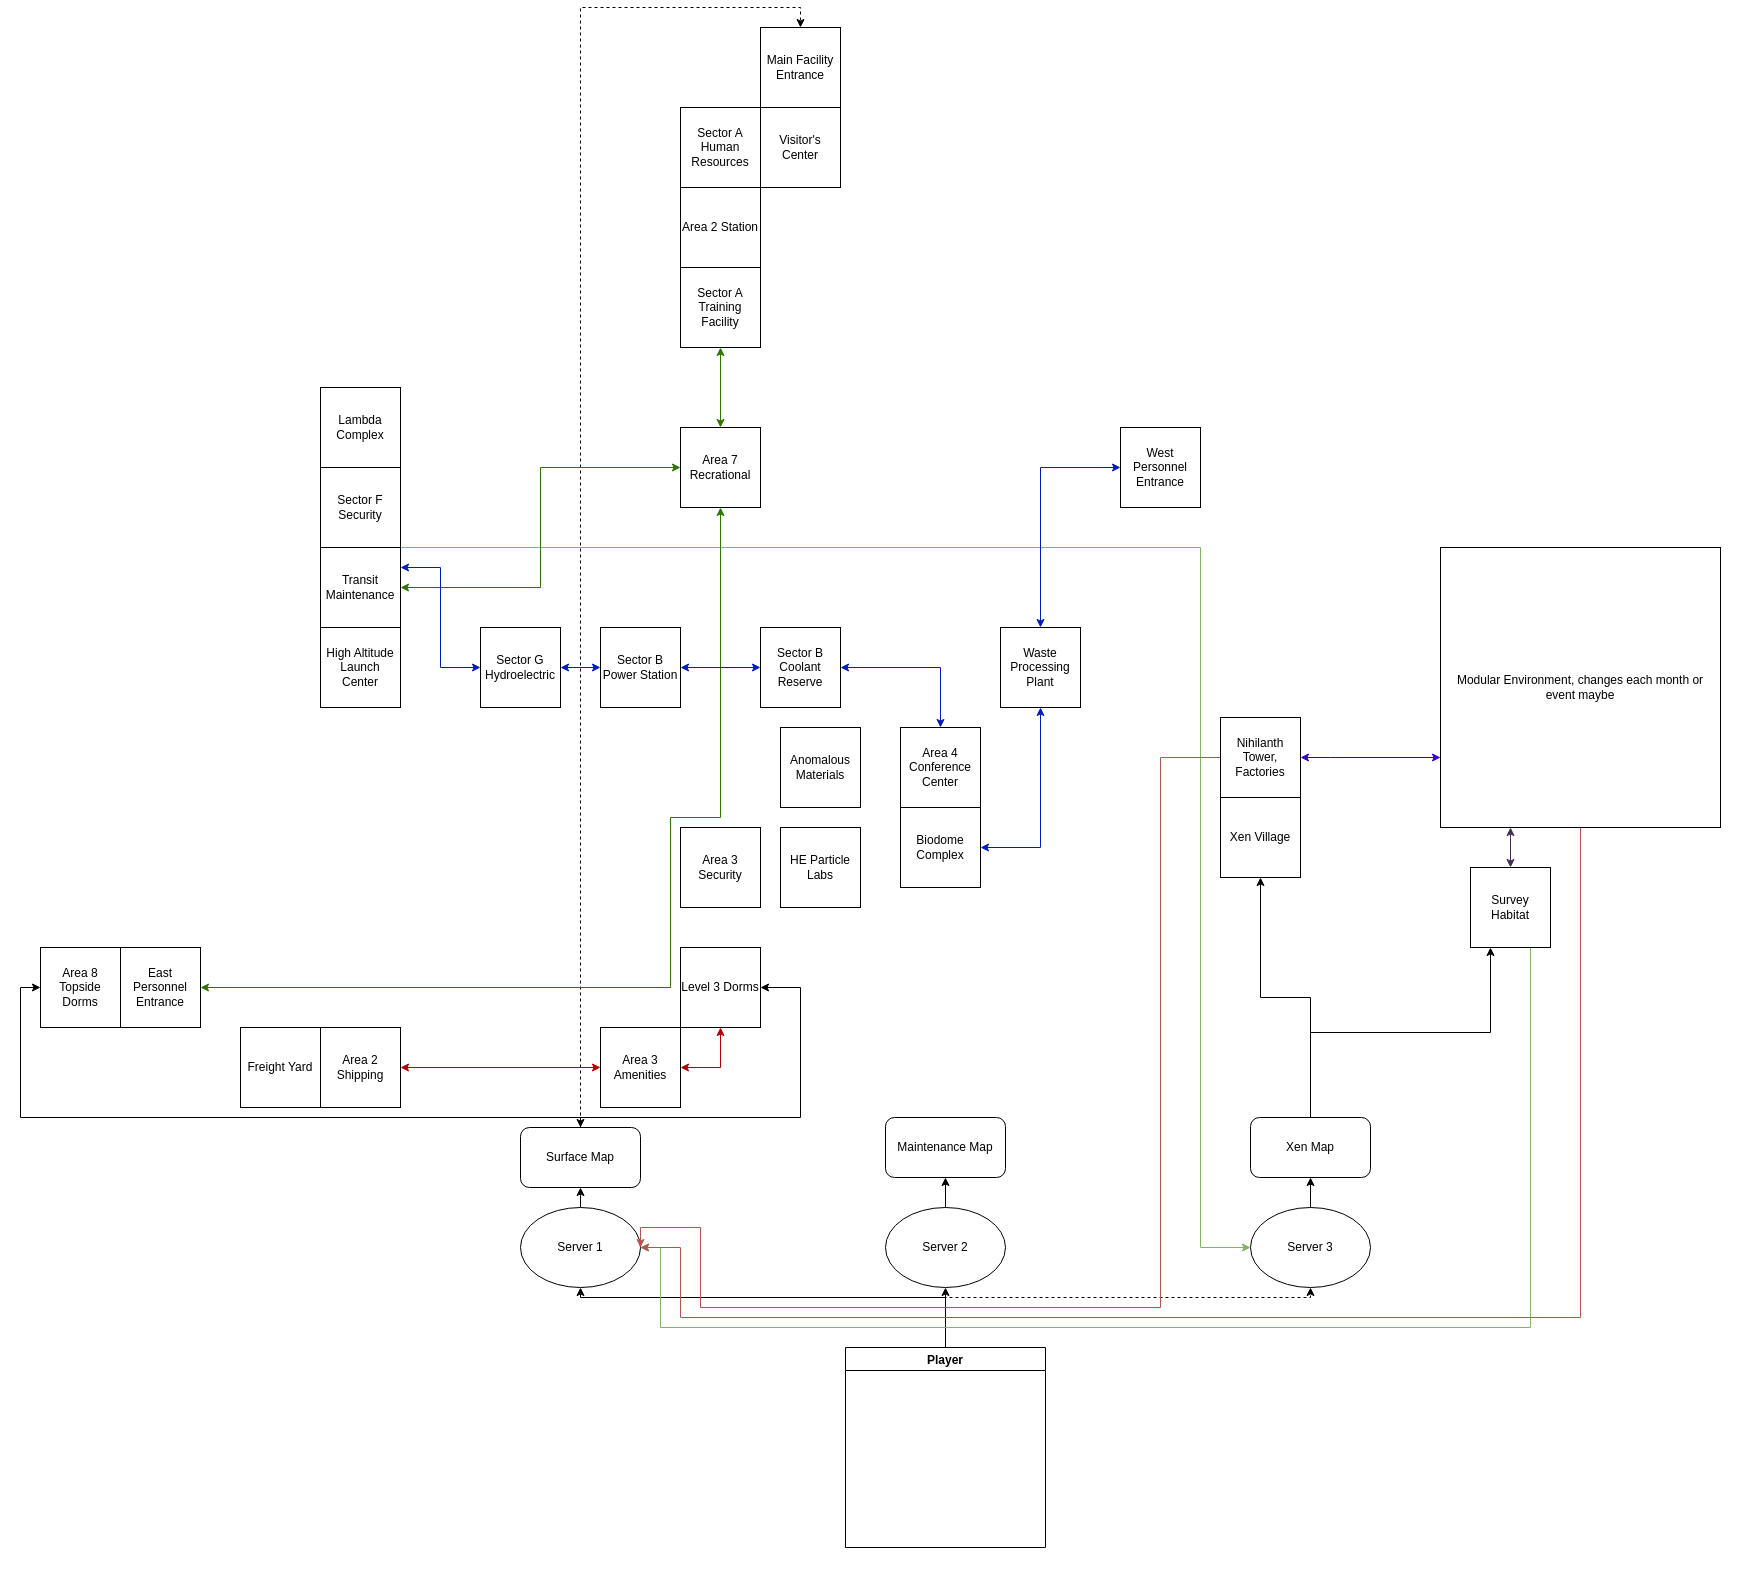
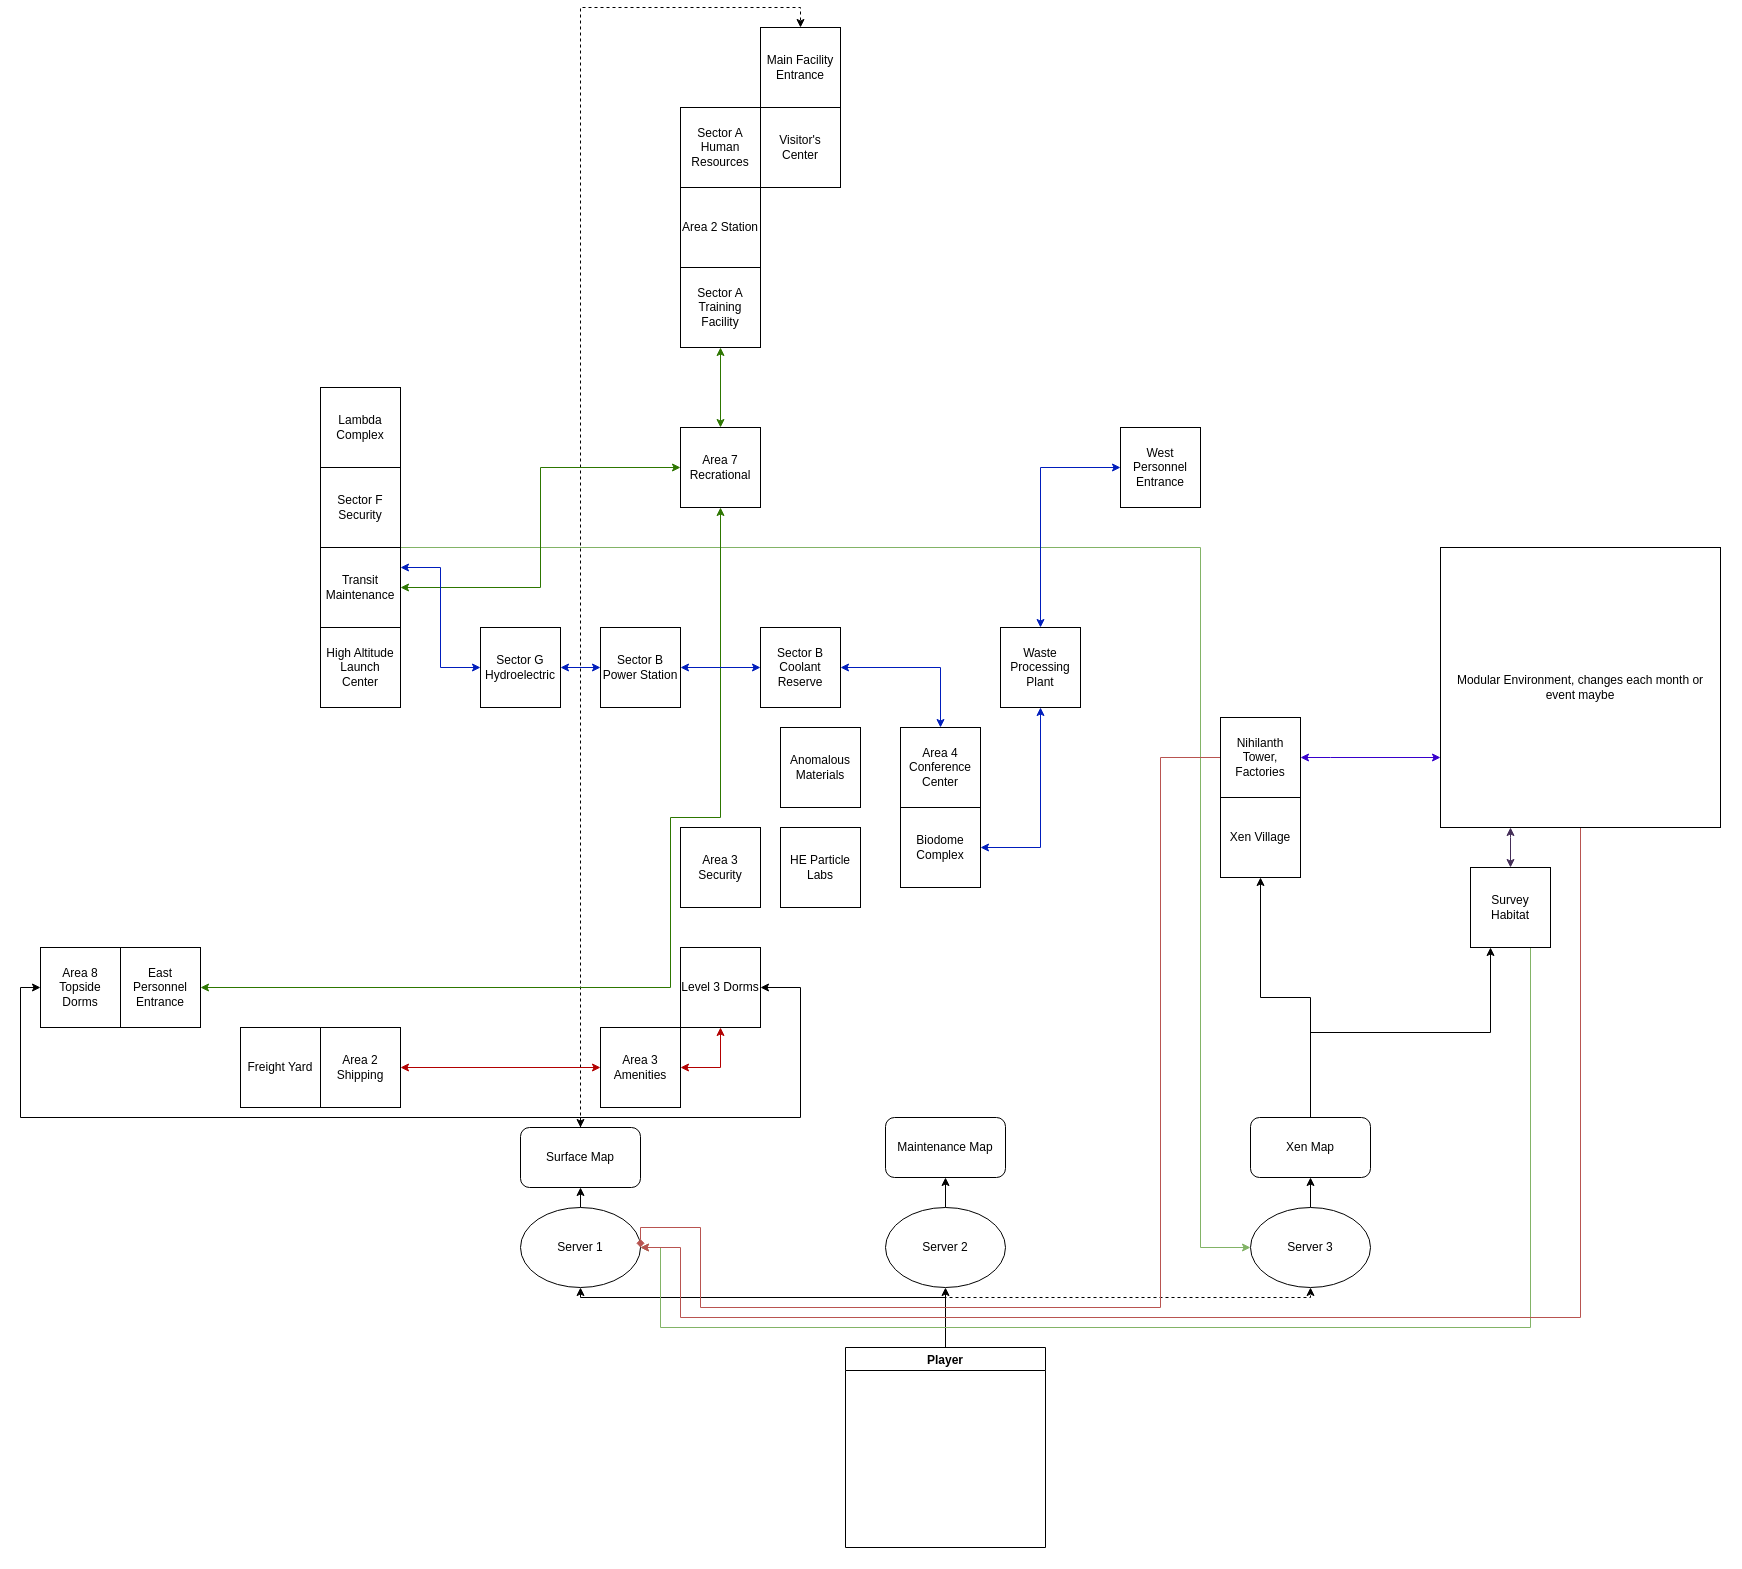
edge "Nihilanth Tower, Factories" -> "Server 1": arrowhead classic -> diamond
